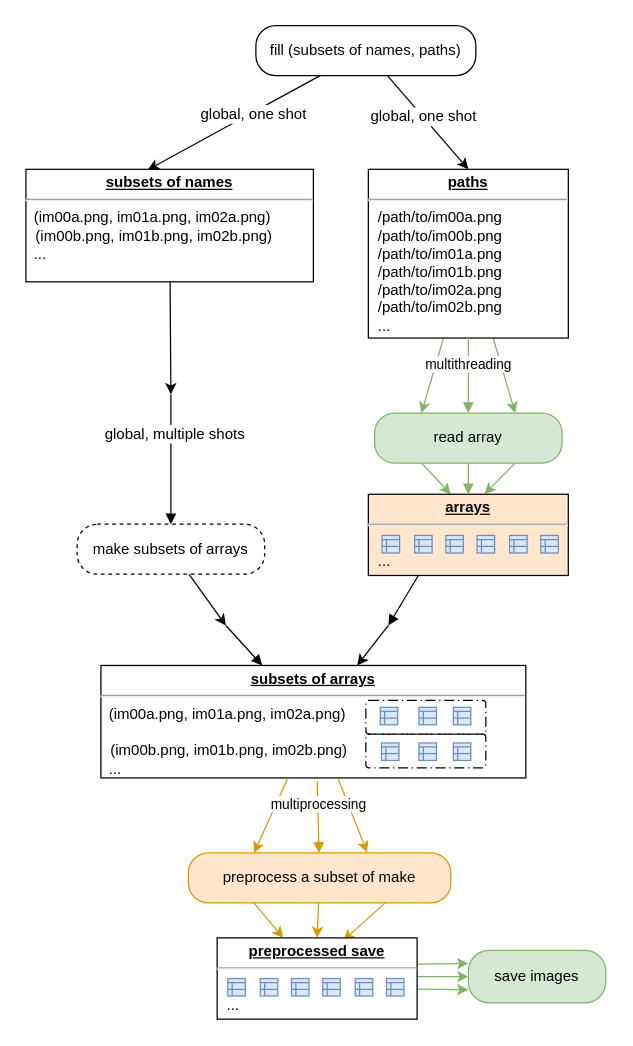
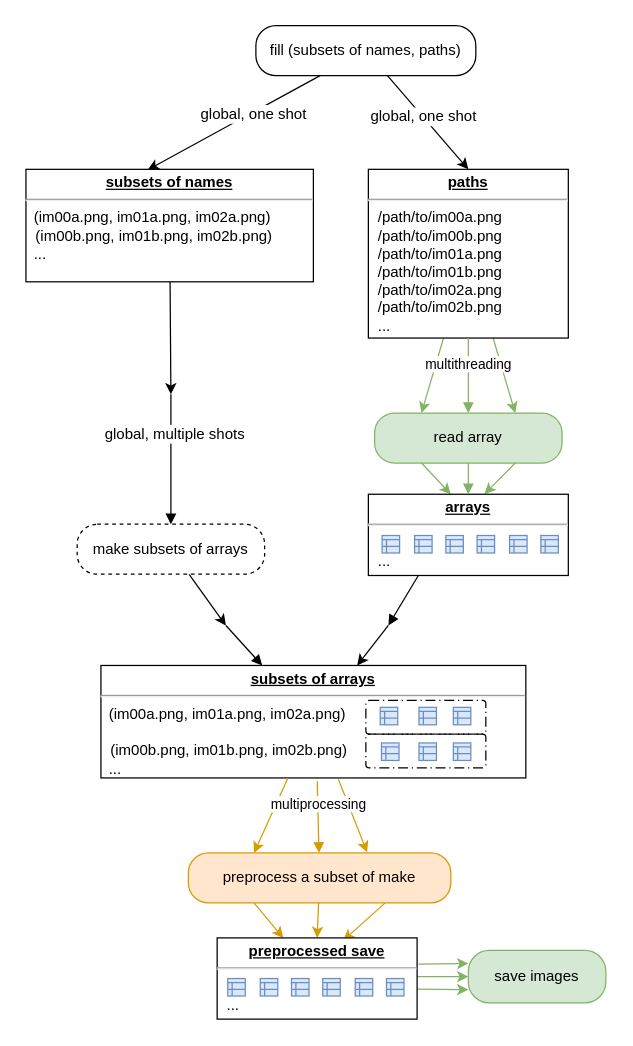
node "arrays ...": fillcolor #ffe6cc -> #ffffff
